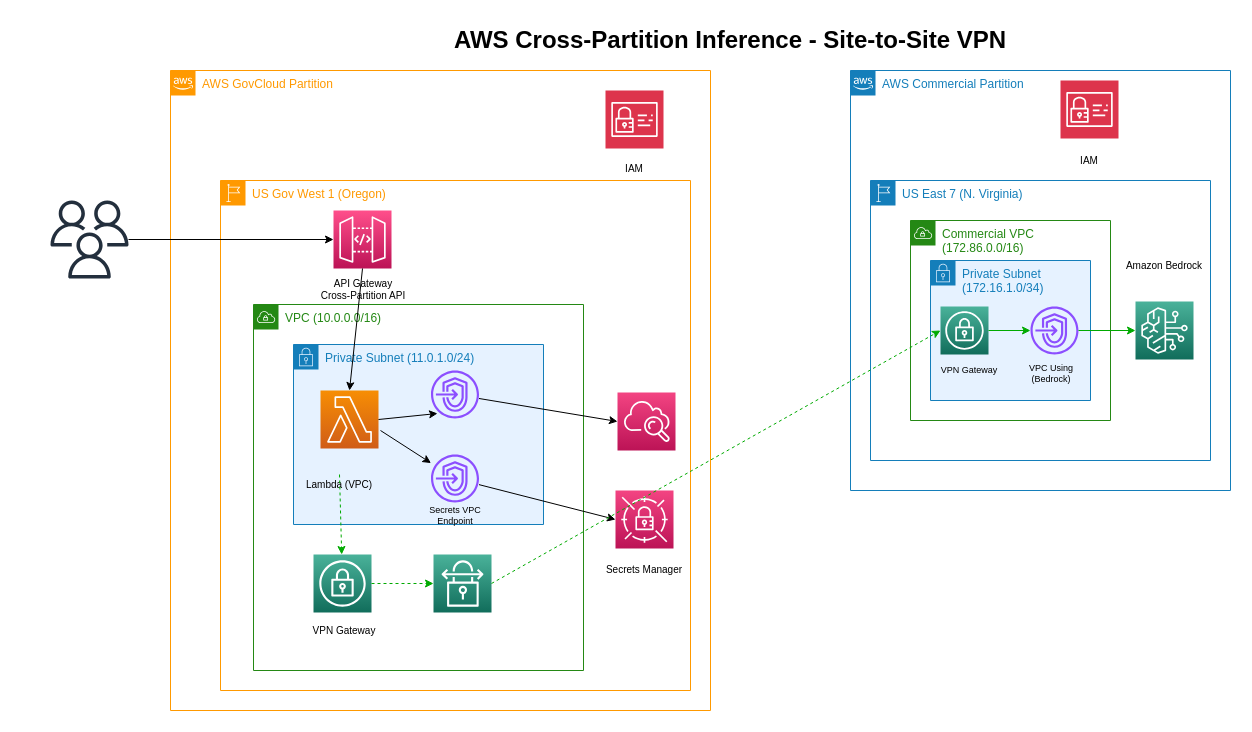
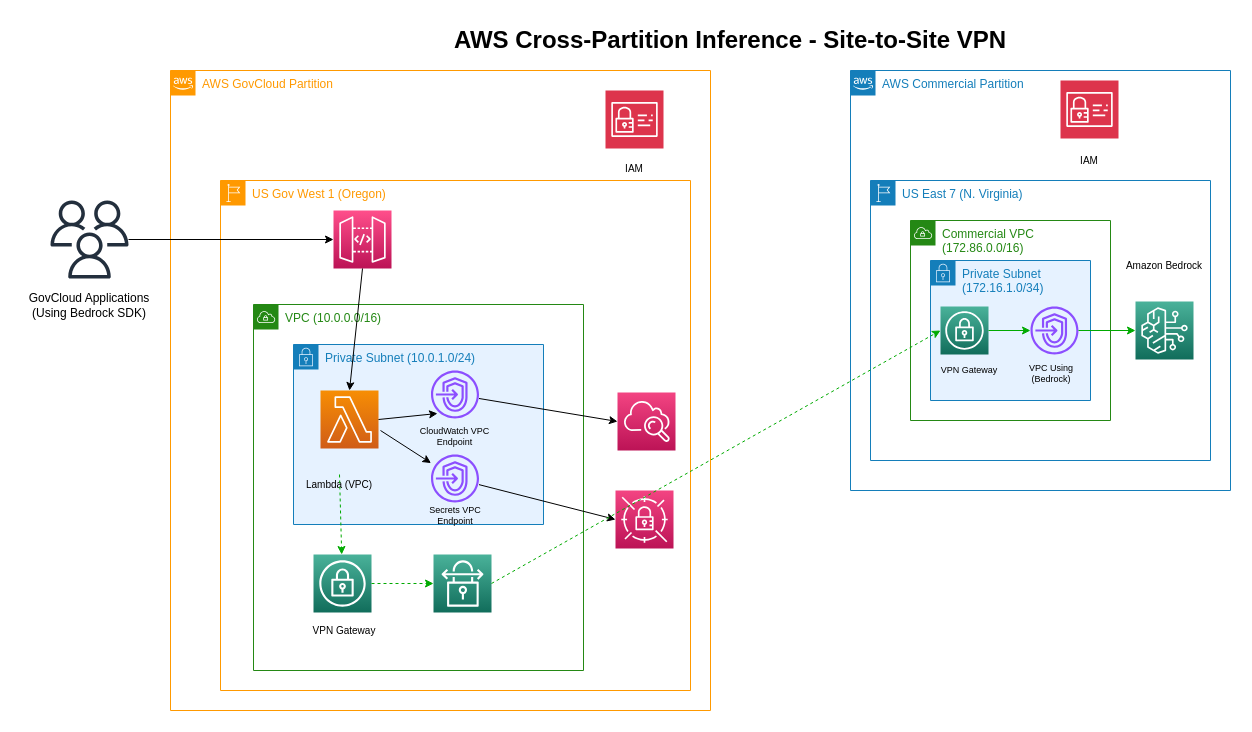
node "API Gateway Cross-Partition API": removed
node "GovCloud Applications (Using Bedrock SDK)": added
node "Private Subnet (11.0.1.0/24)": label "Private Subnet (11.0.1.0/24)" -> "Private Subnet (10.0.1.0/24)"
node "CloudWatch VPC Endpoint": added
node "Secrets Manager": removed
